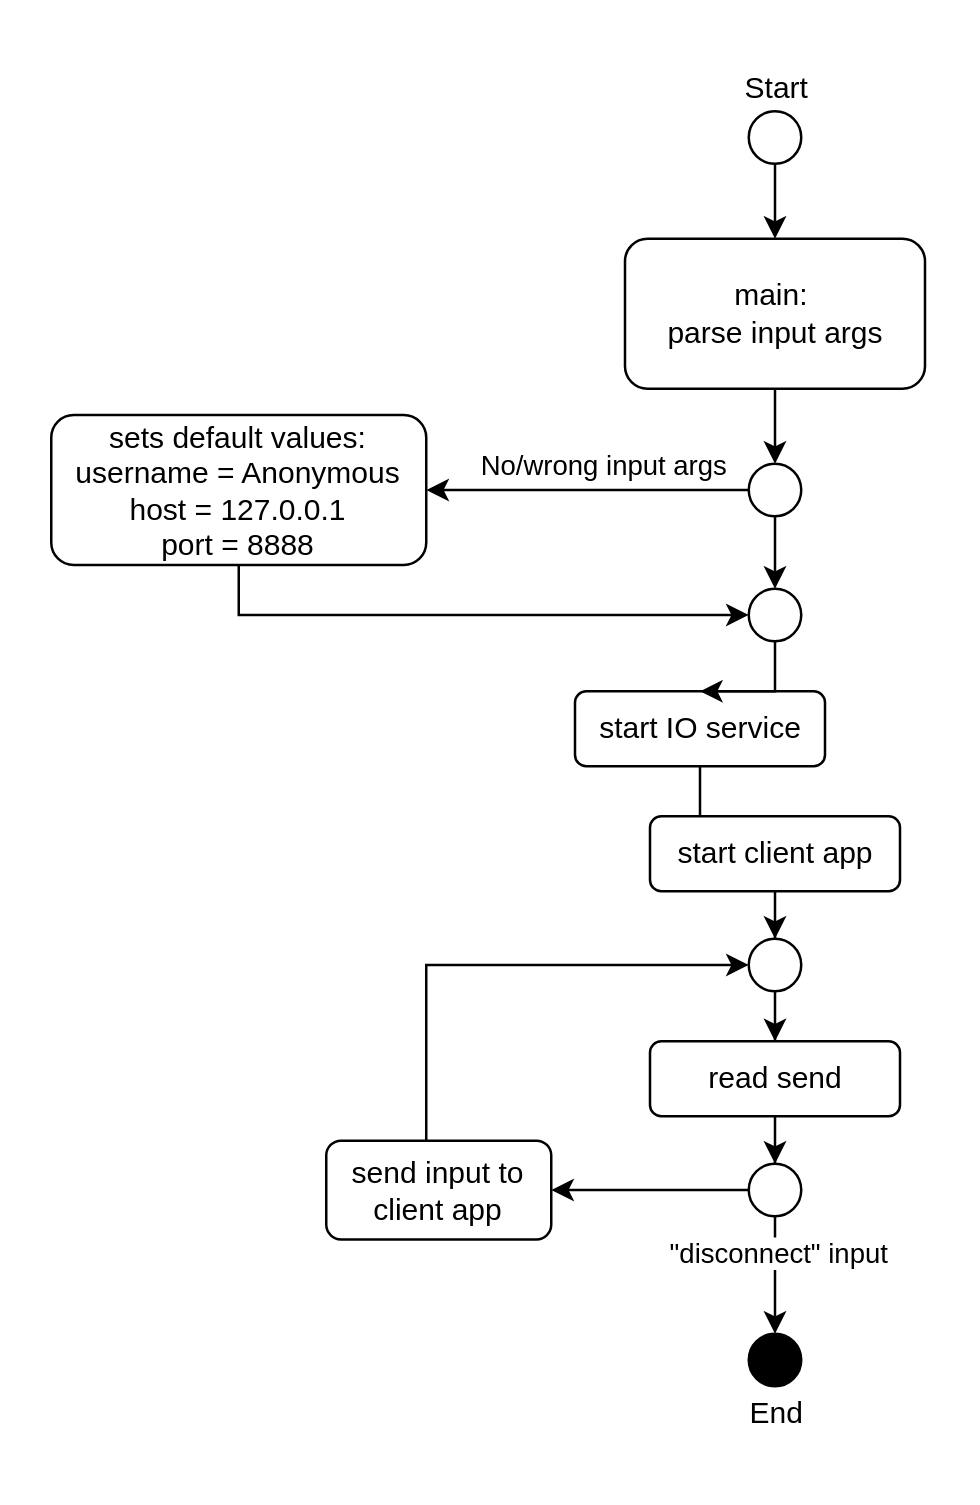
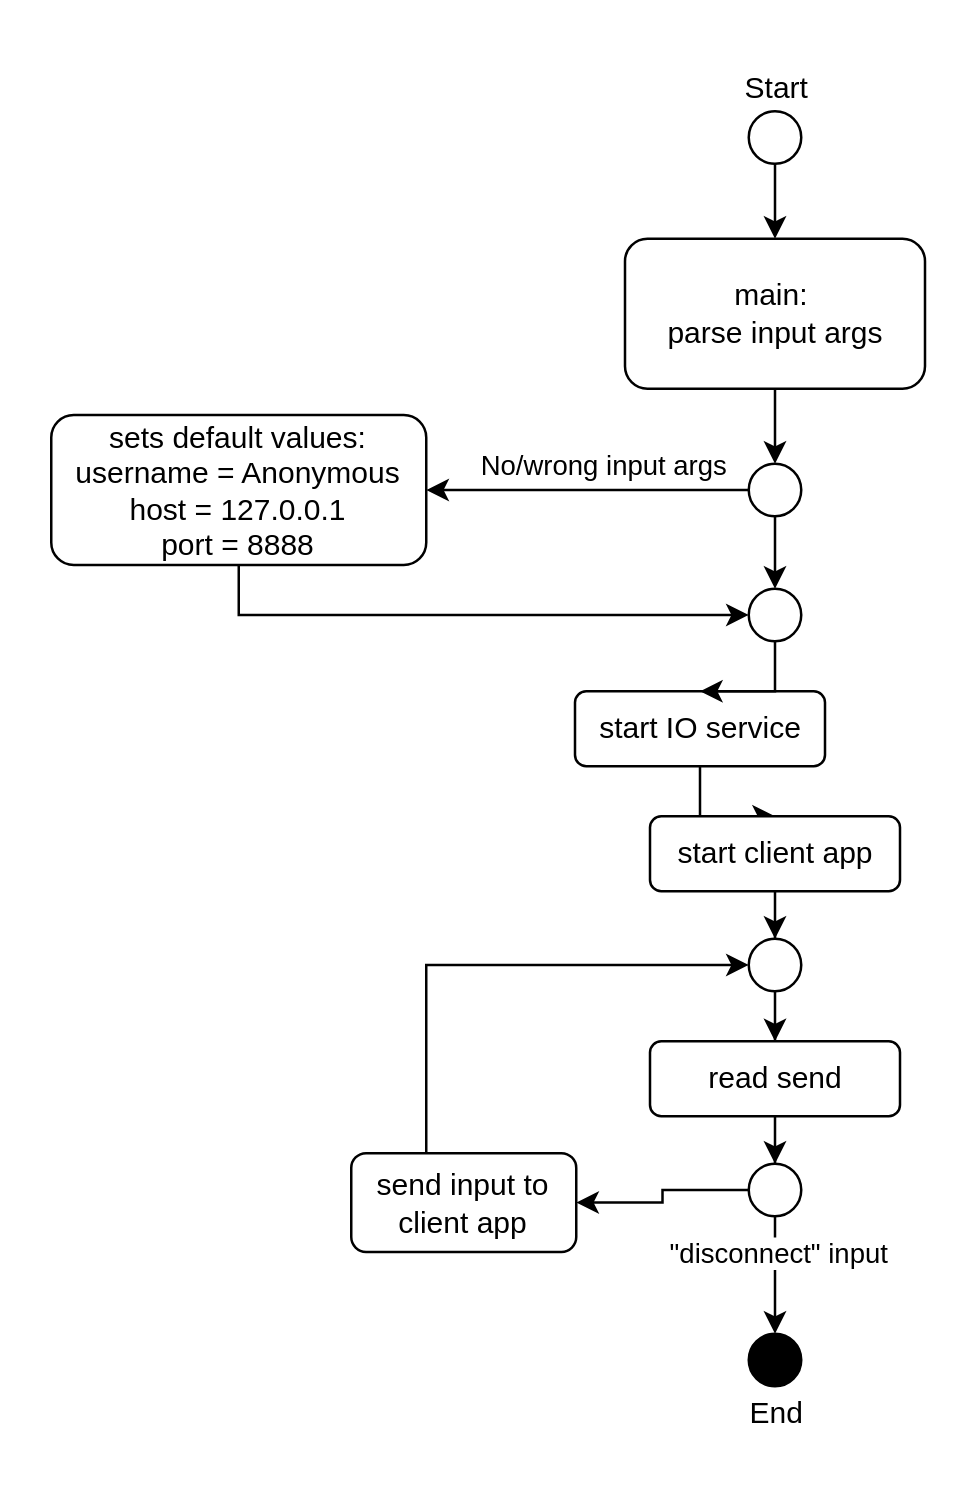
edge "start IO service" -- "start client app": arrowhead none -> classic
node "send input to client app": moved (439, 1190) -> (464, 1203)
